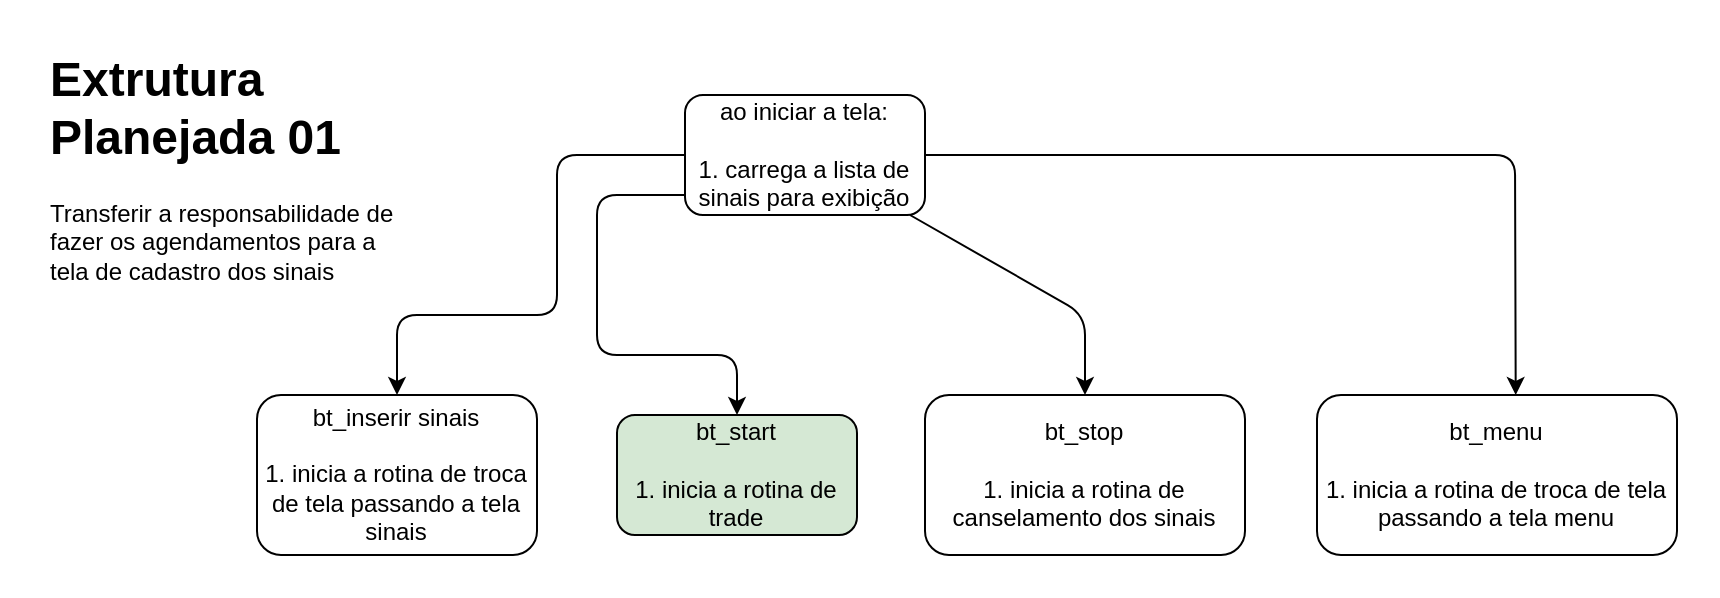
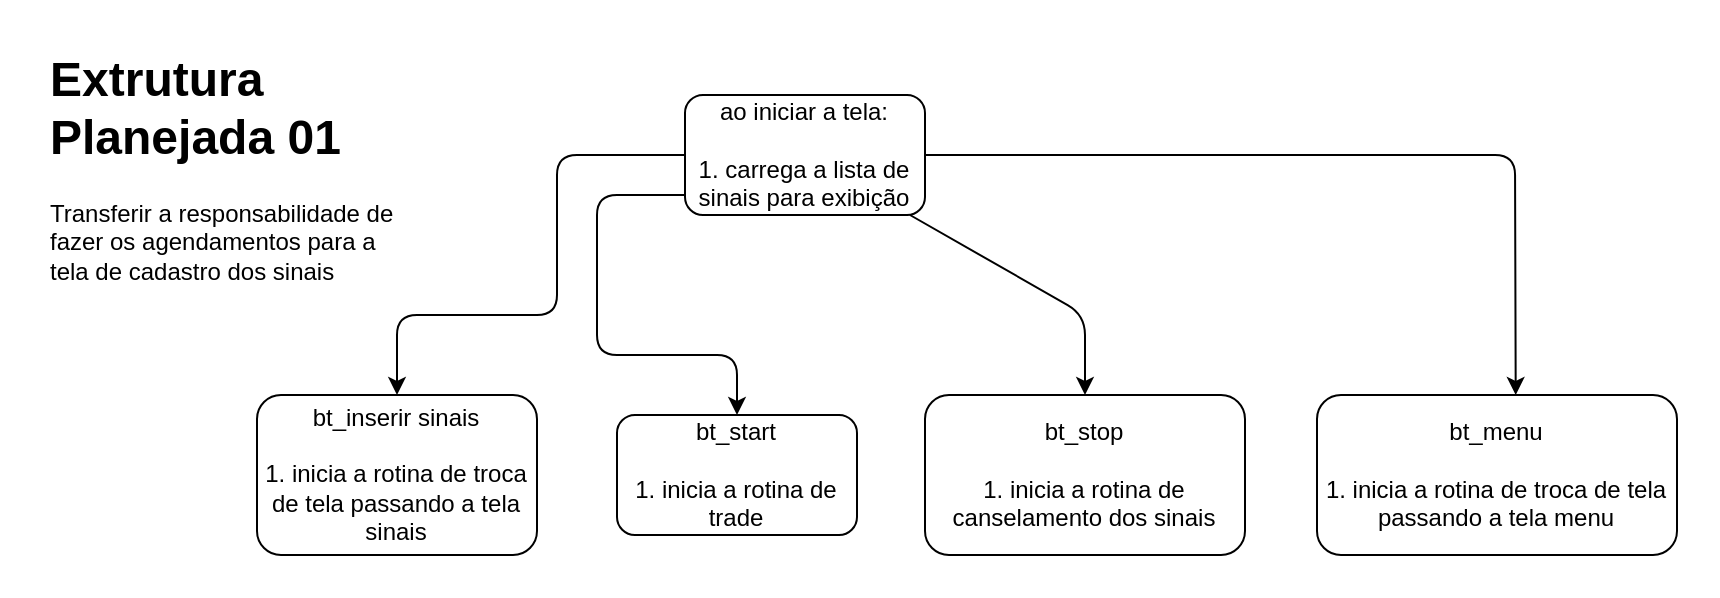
node "bt_start 1. inicia a rotina de trade": fillcolor #d5e8d4 -> #ffffff
